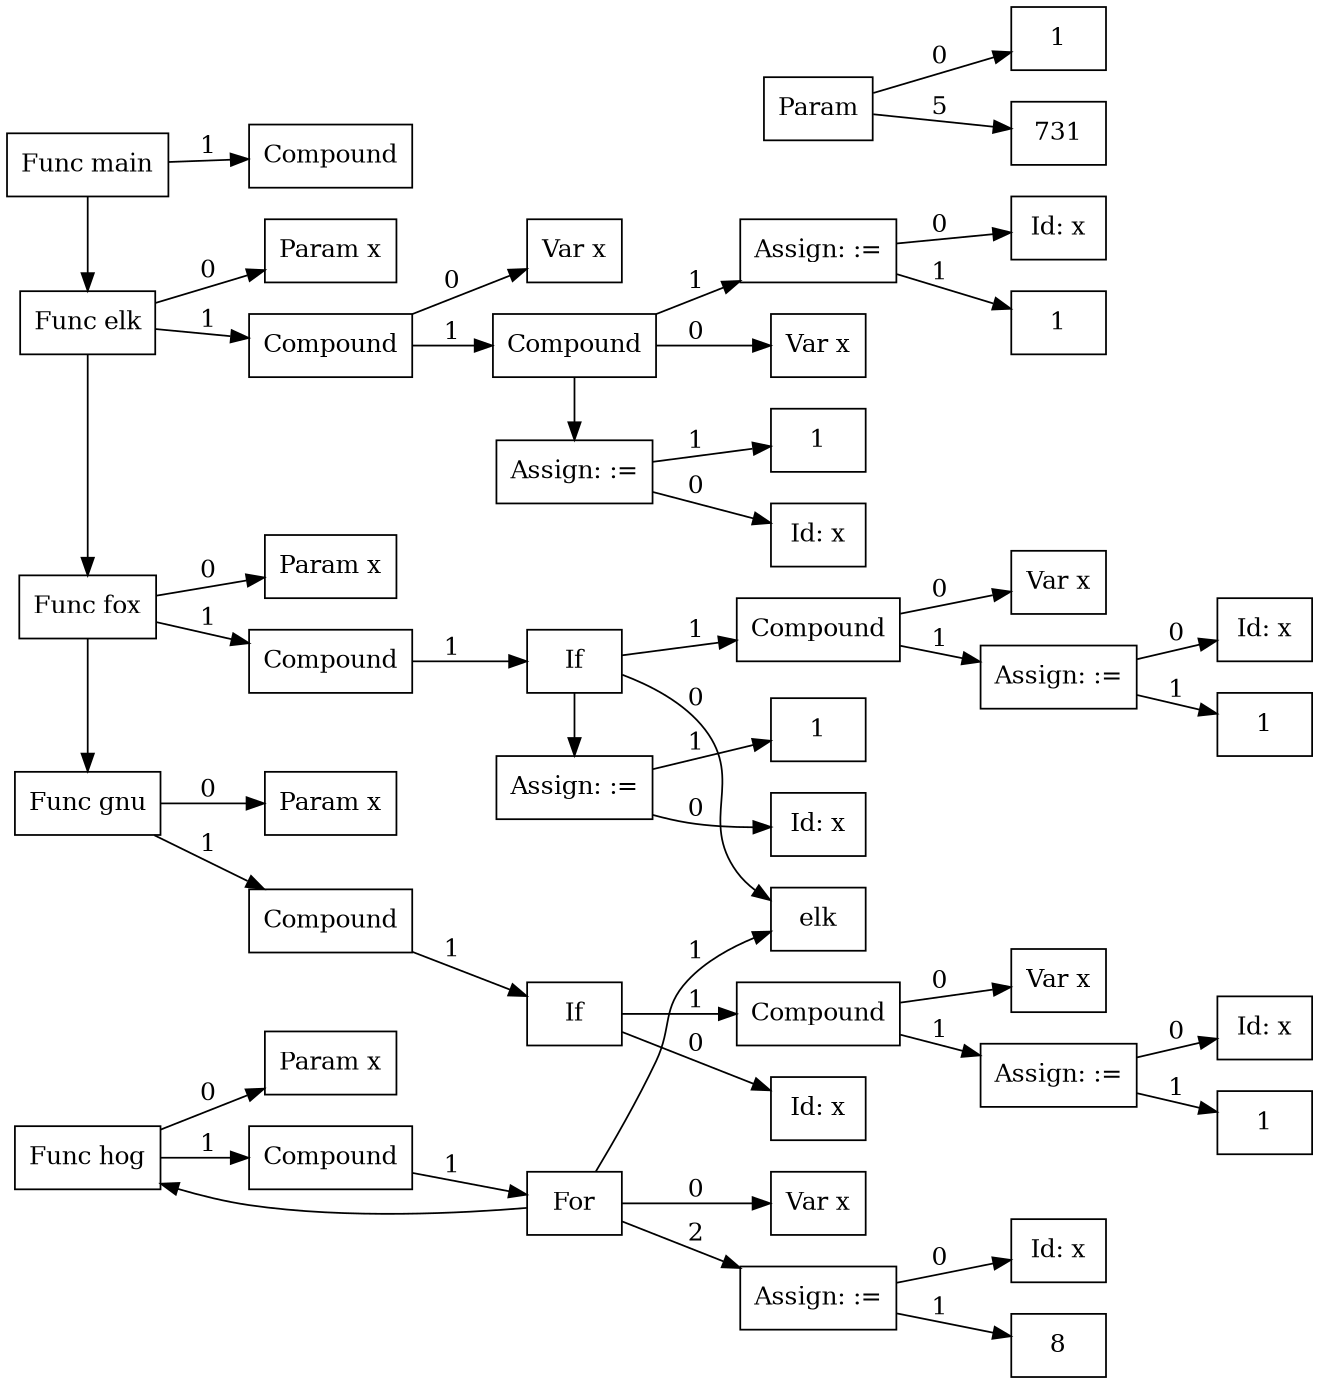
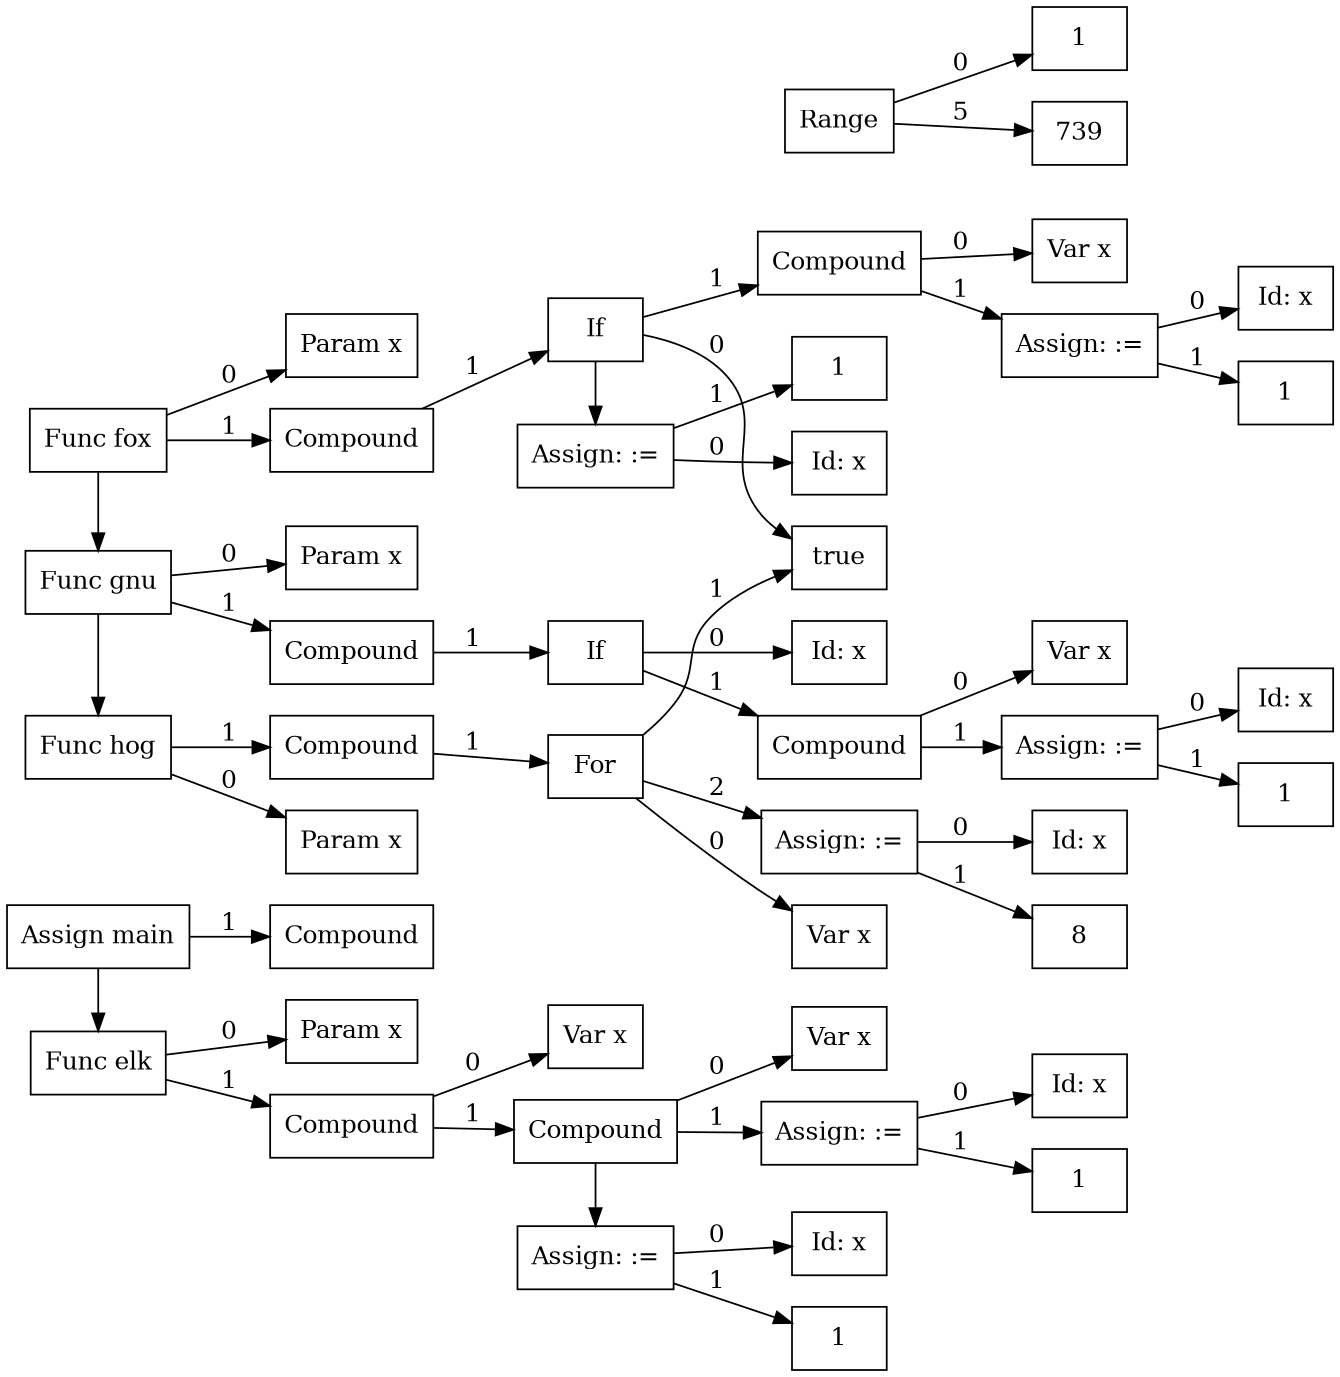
node "Param": label "Param" -> "Range"
node "731": label "731" -> "739"
node "Func main": label "Func main" -> "Assign main"
edge "Func elk" -> "Func fox": removed
node "elk": label "elk" -> "true"
edge "For" -> "Func hog": now "Func gnu" -> "Func hog"
